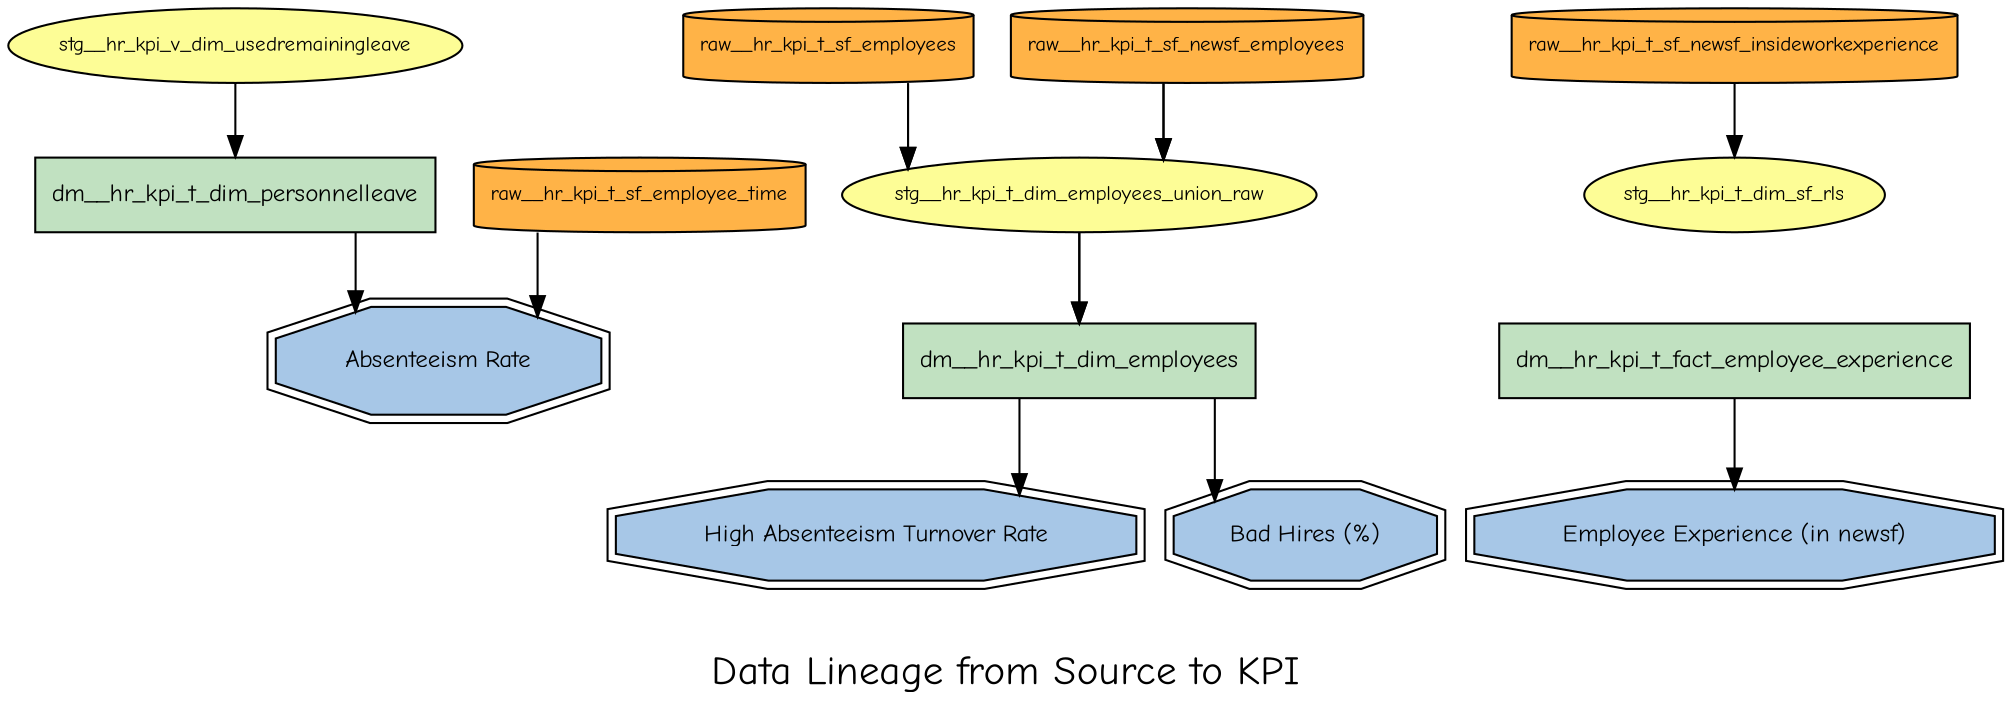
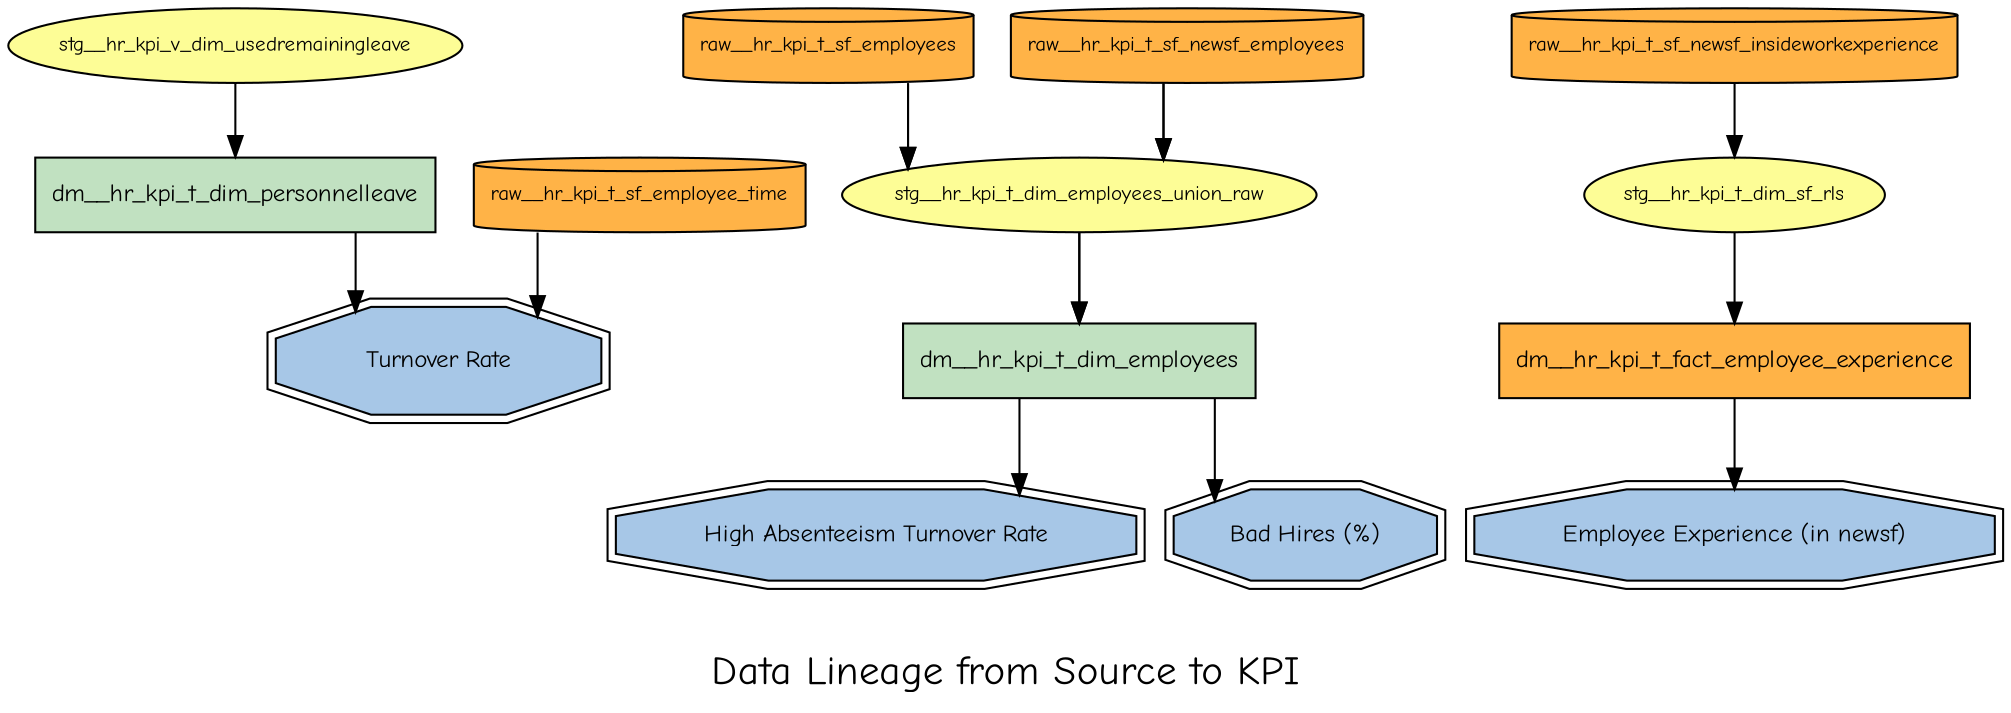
edge "stg__hr_kpi_t_dim_sf_rls" -> "dm__hr_kpi_t_fact_employee_experience": added
node "Absenteeism Rate": label "Absenteeism Rate" -> "Turnover Rate"
node "dm__hr_kpi_t_fact_employee_experience": fillcolor #c1e1c1 -> #ffb347
